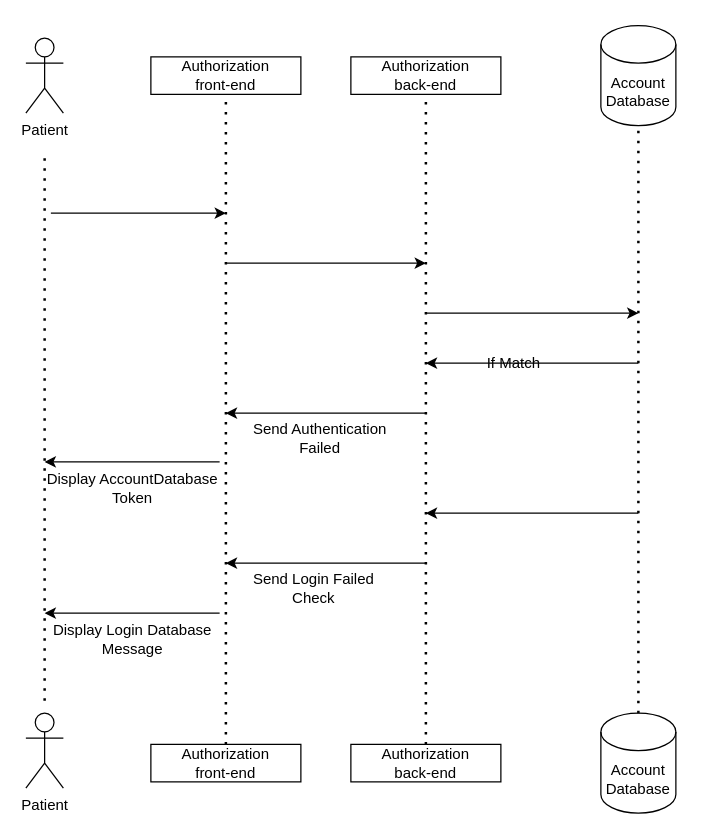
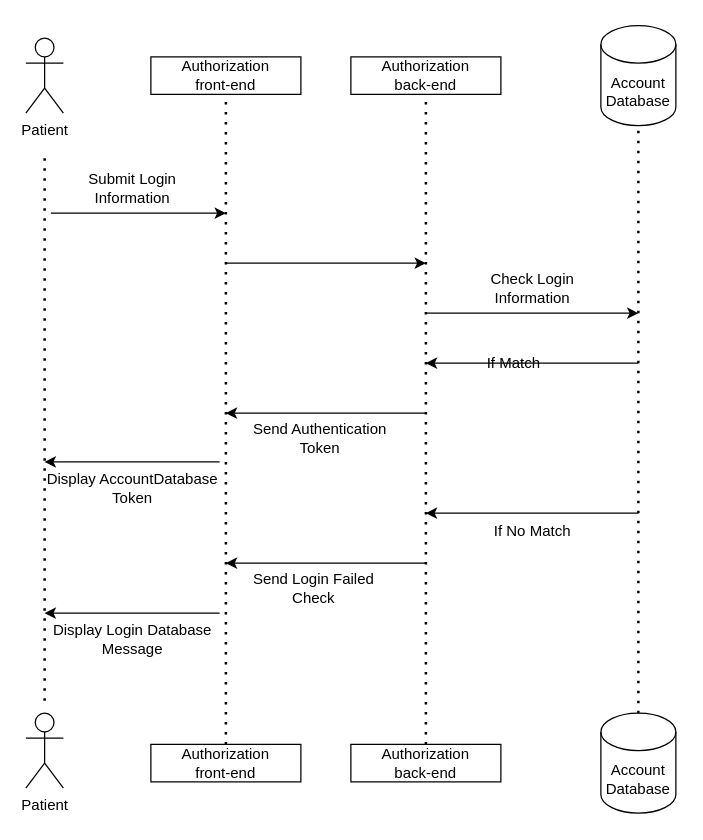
node "Submit Login Information": added
node "Check Login Information": added
node "Send Authentication Failed": label "Send Authentication Failed" -> "Send Authentication Token"
node "If No Match": added
